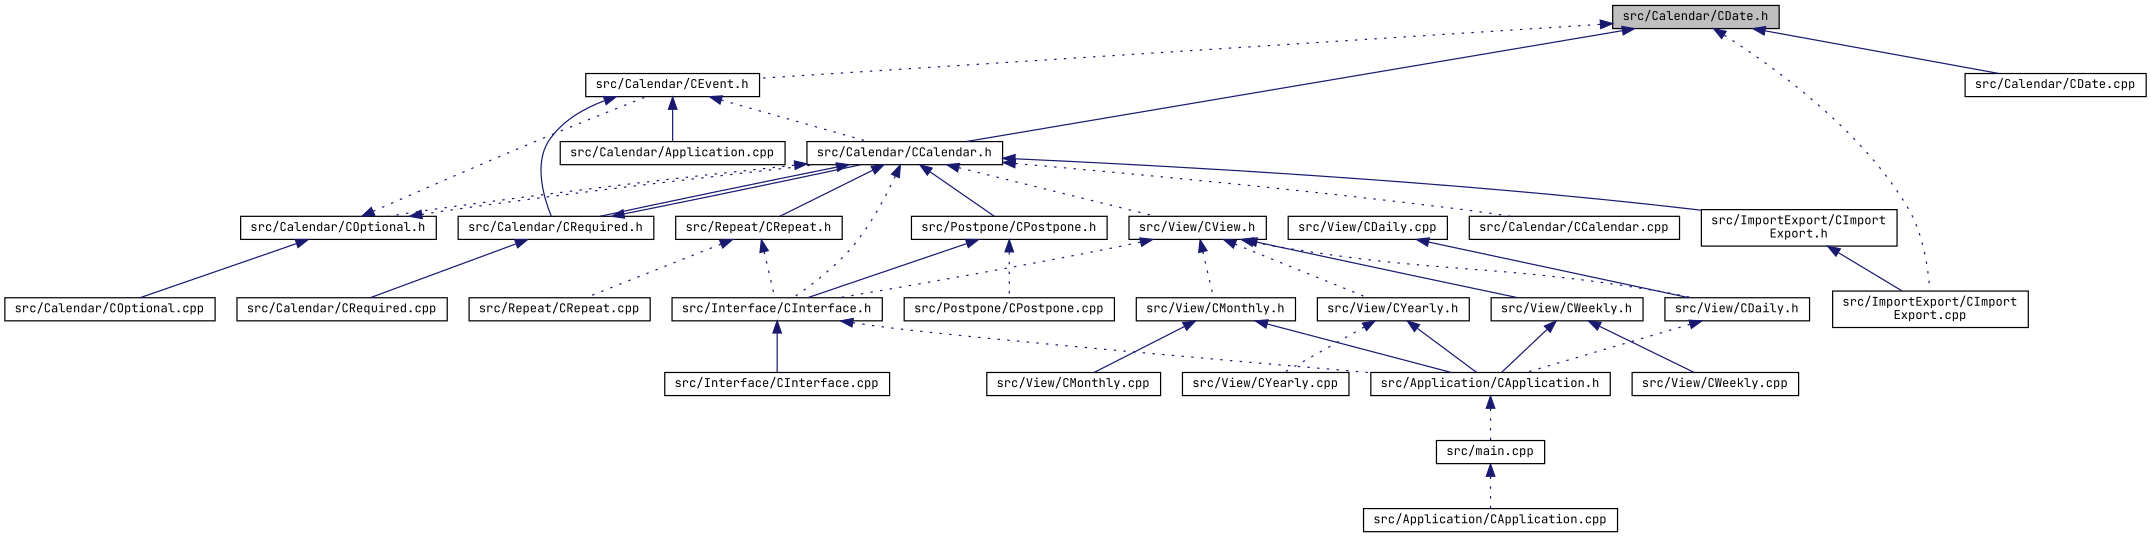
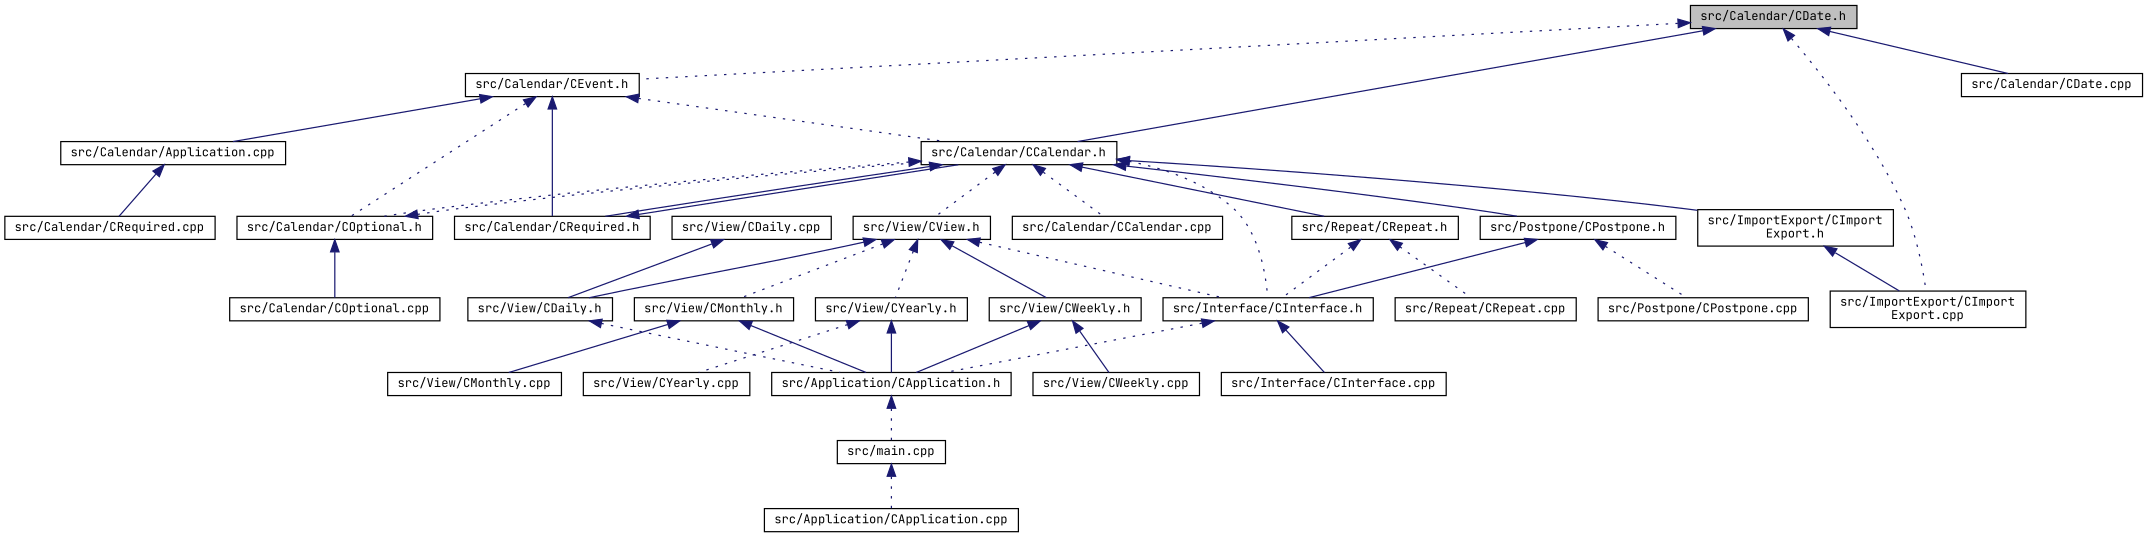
edge "src/Calendar/CEvent.h" -> "src/Calendar/COptional.h": reversed
edge "src/View/CDaily.h" -> "src/View/CView.h": style dotted -> solid
edge "src/Calendar/CRequired.cpp" -> "src/Calendar/CRequired.h": now "src/Calendar/CRequired.cpp" -> "src/Calendar/Application.cpp"
